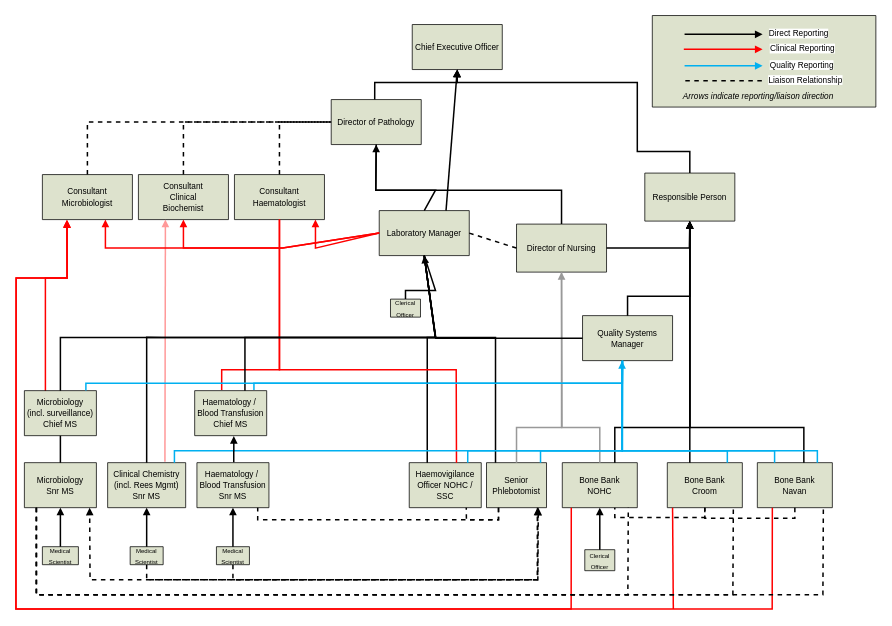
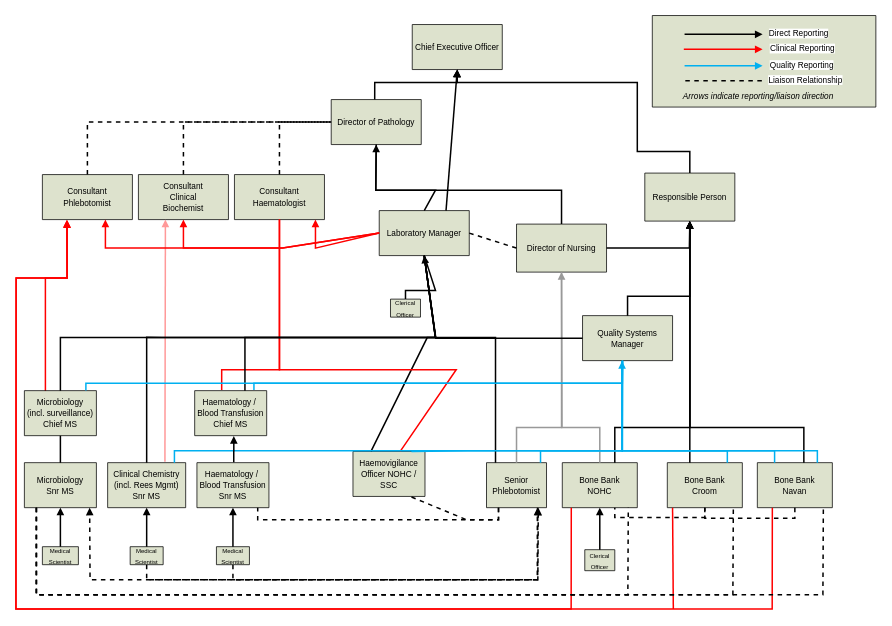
node "Consultant Microbiologist": label "Consultant Microbiologist" -> "Consultant Phlebotomist"
node "Haemovigilance Officer NOHC / SSC": moved (445, 485) -> (389, 474)
